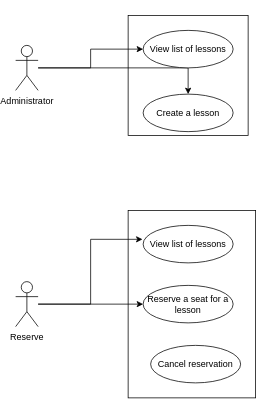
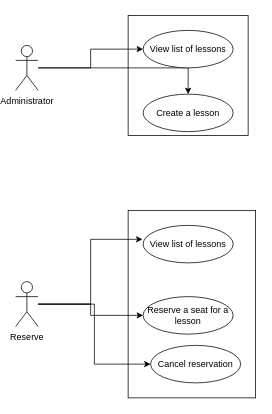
node "Reserve a seat for a lesson": moved (188, 304) -> (188, 315)
edge "Reserve" -> "Cancel reservation": added
